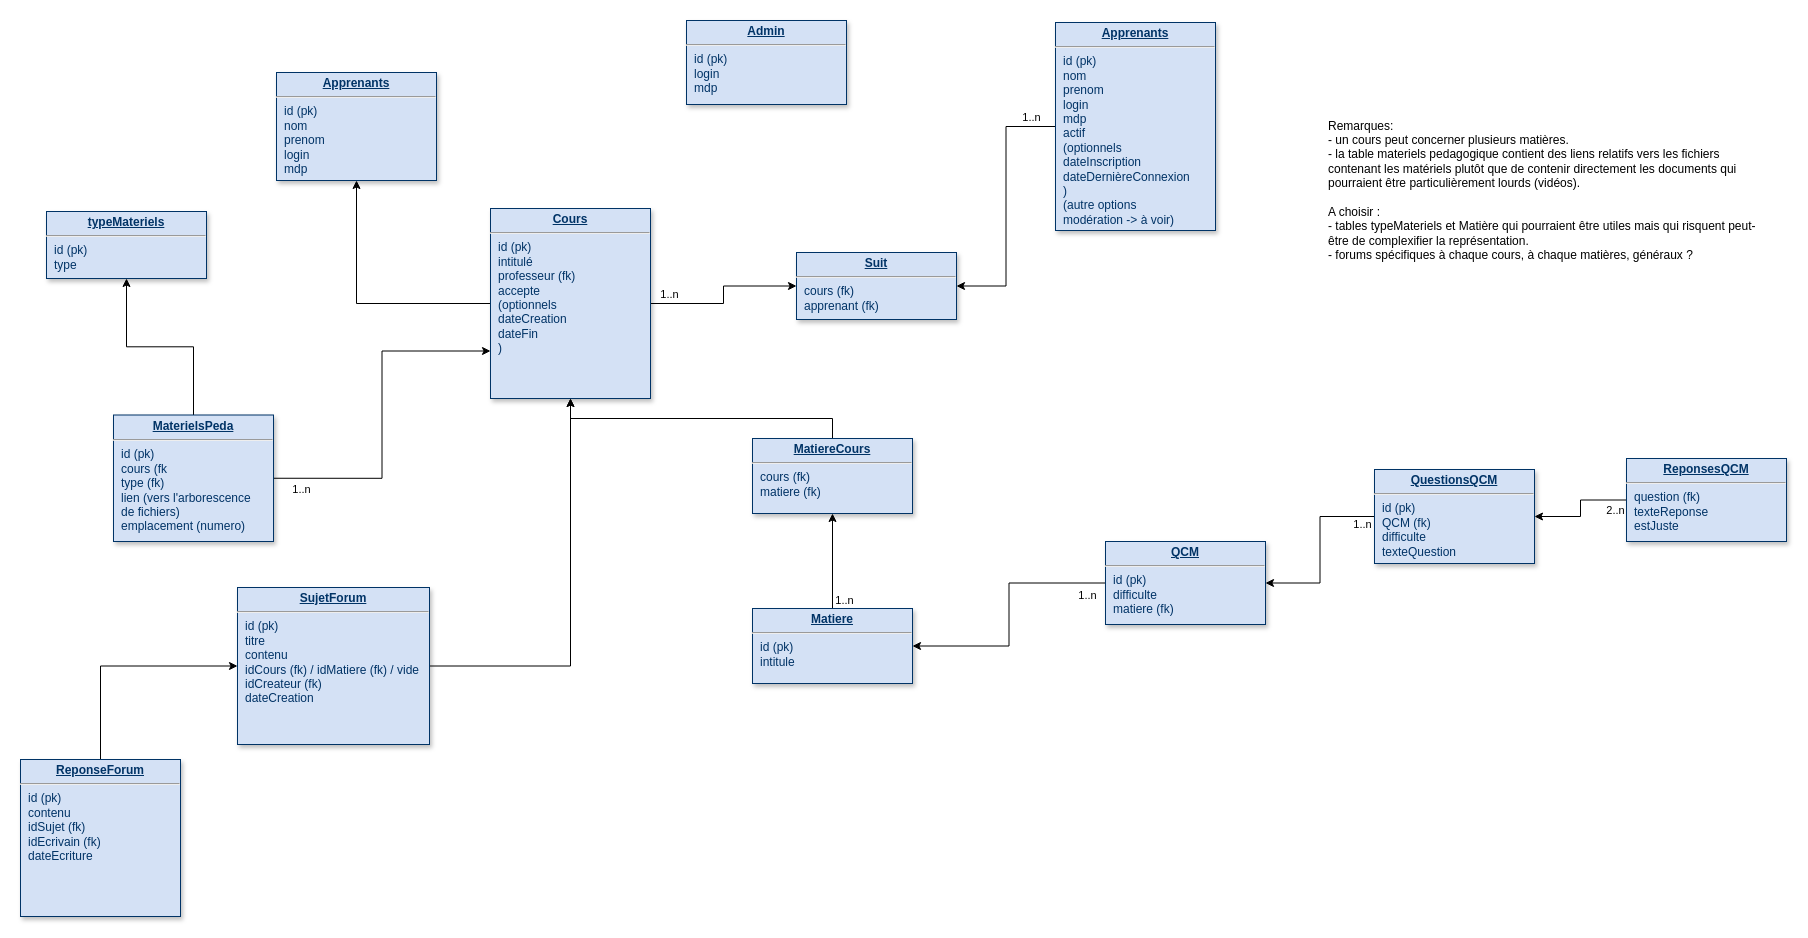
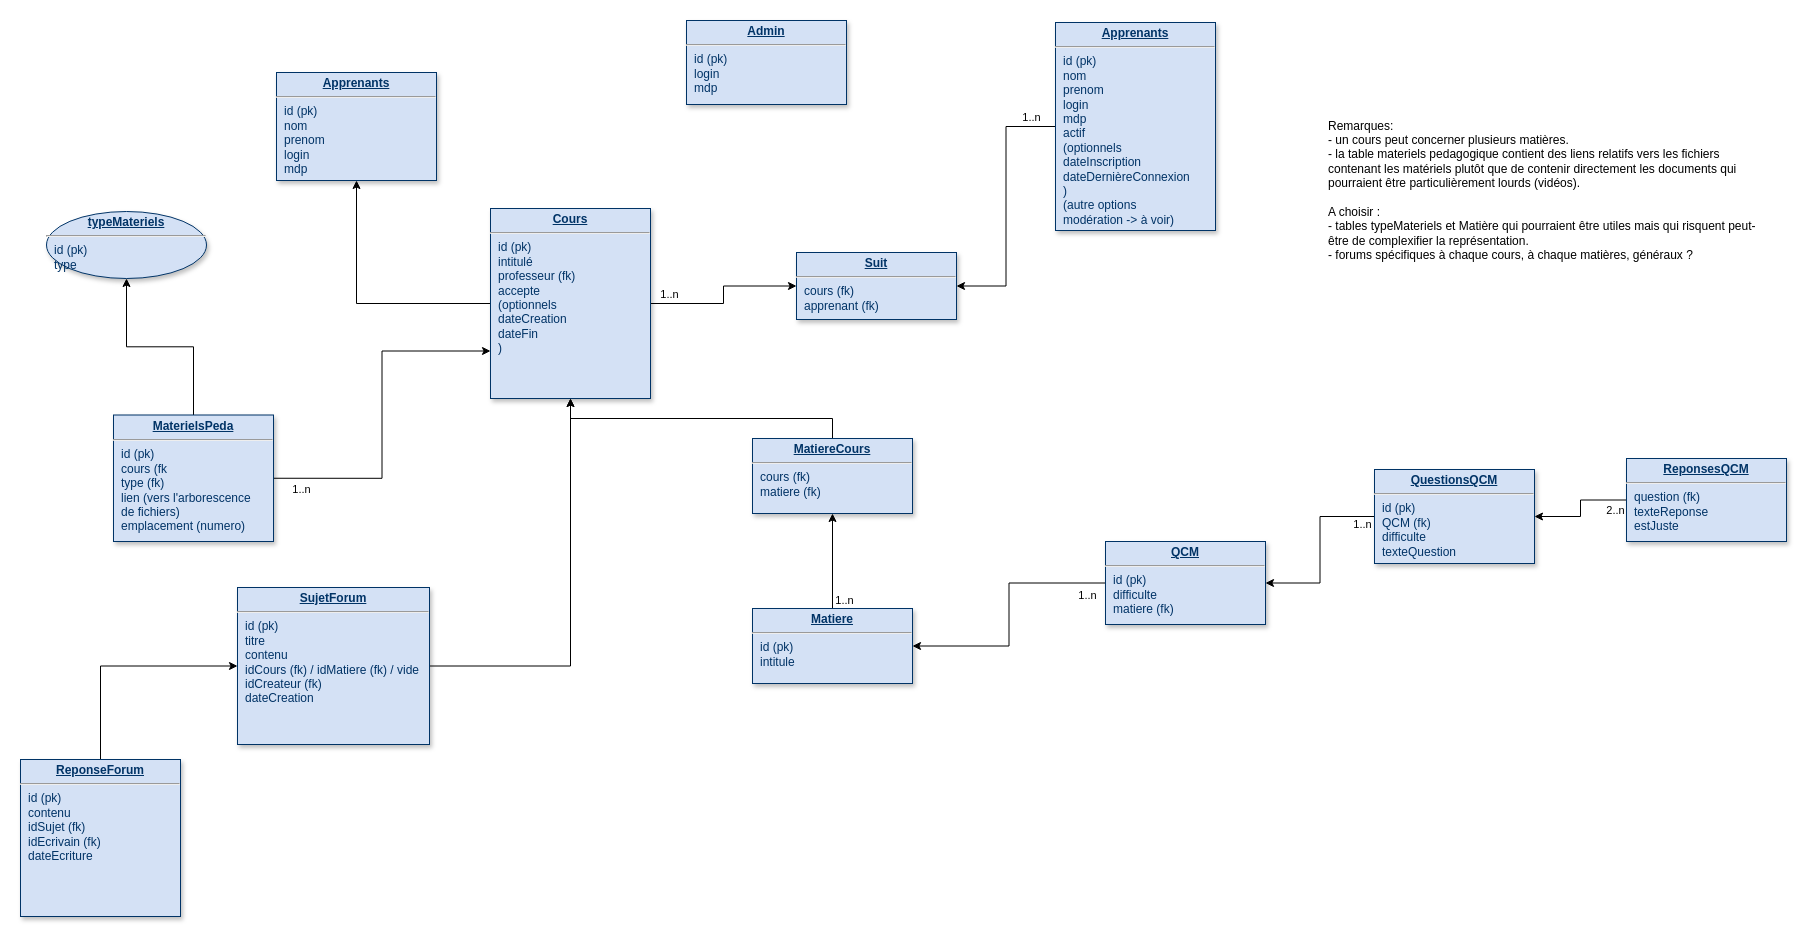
node "typeMateriels id (pk) type": shape rectangle -> ellipse
